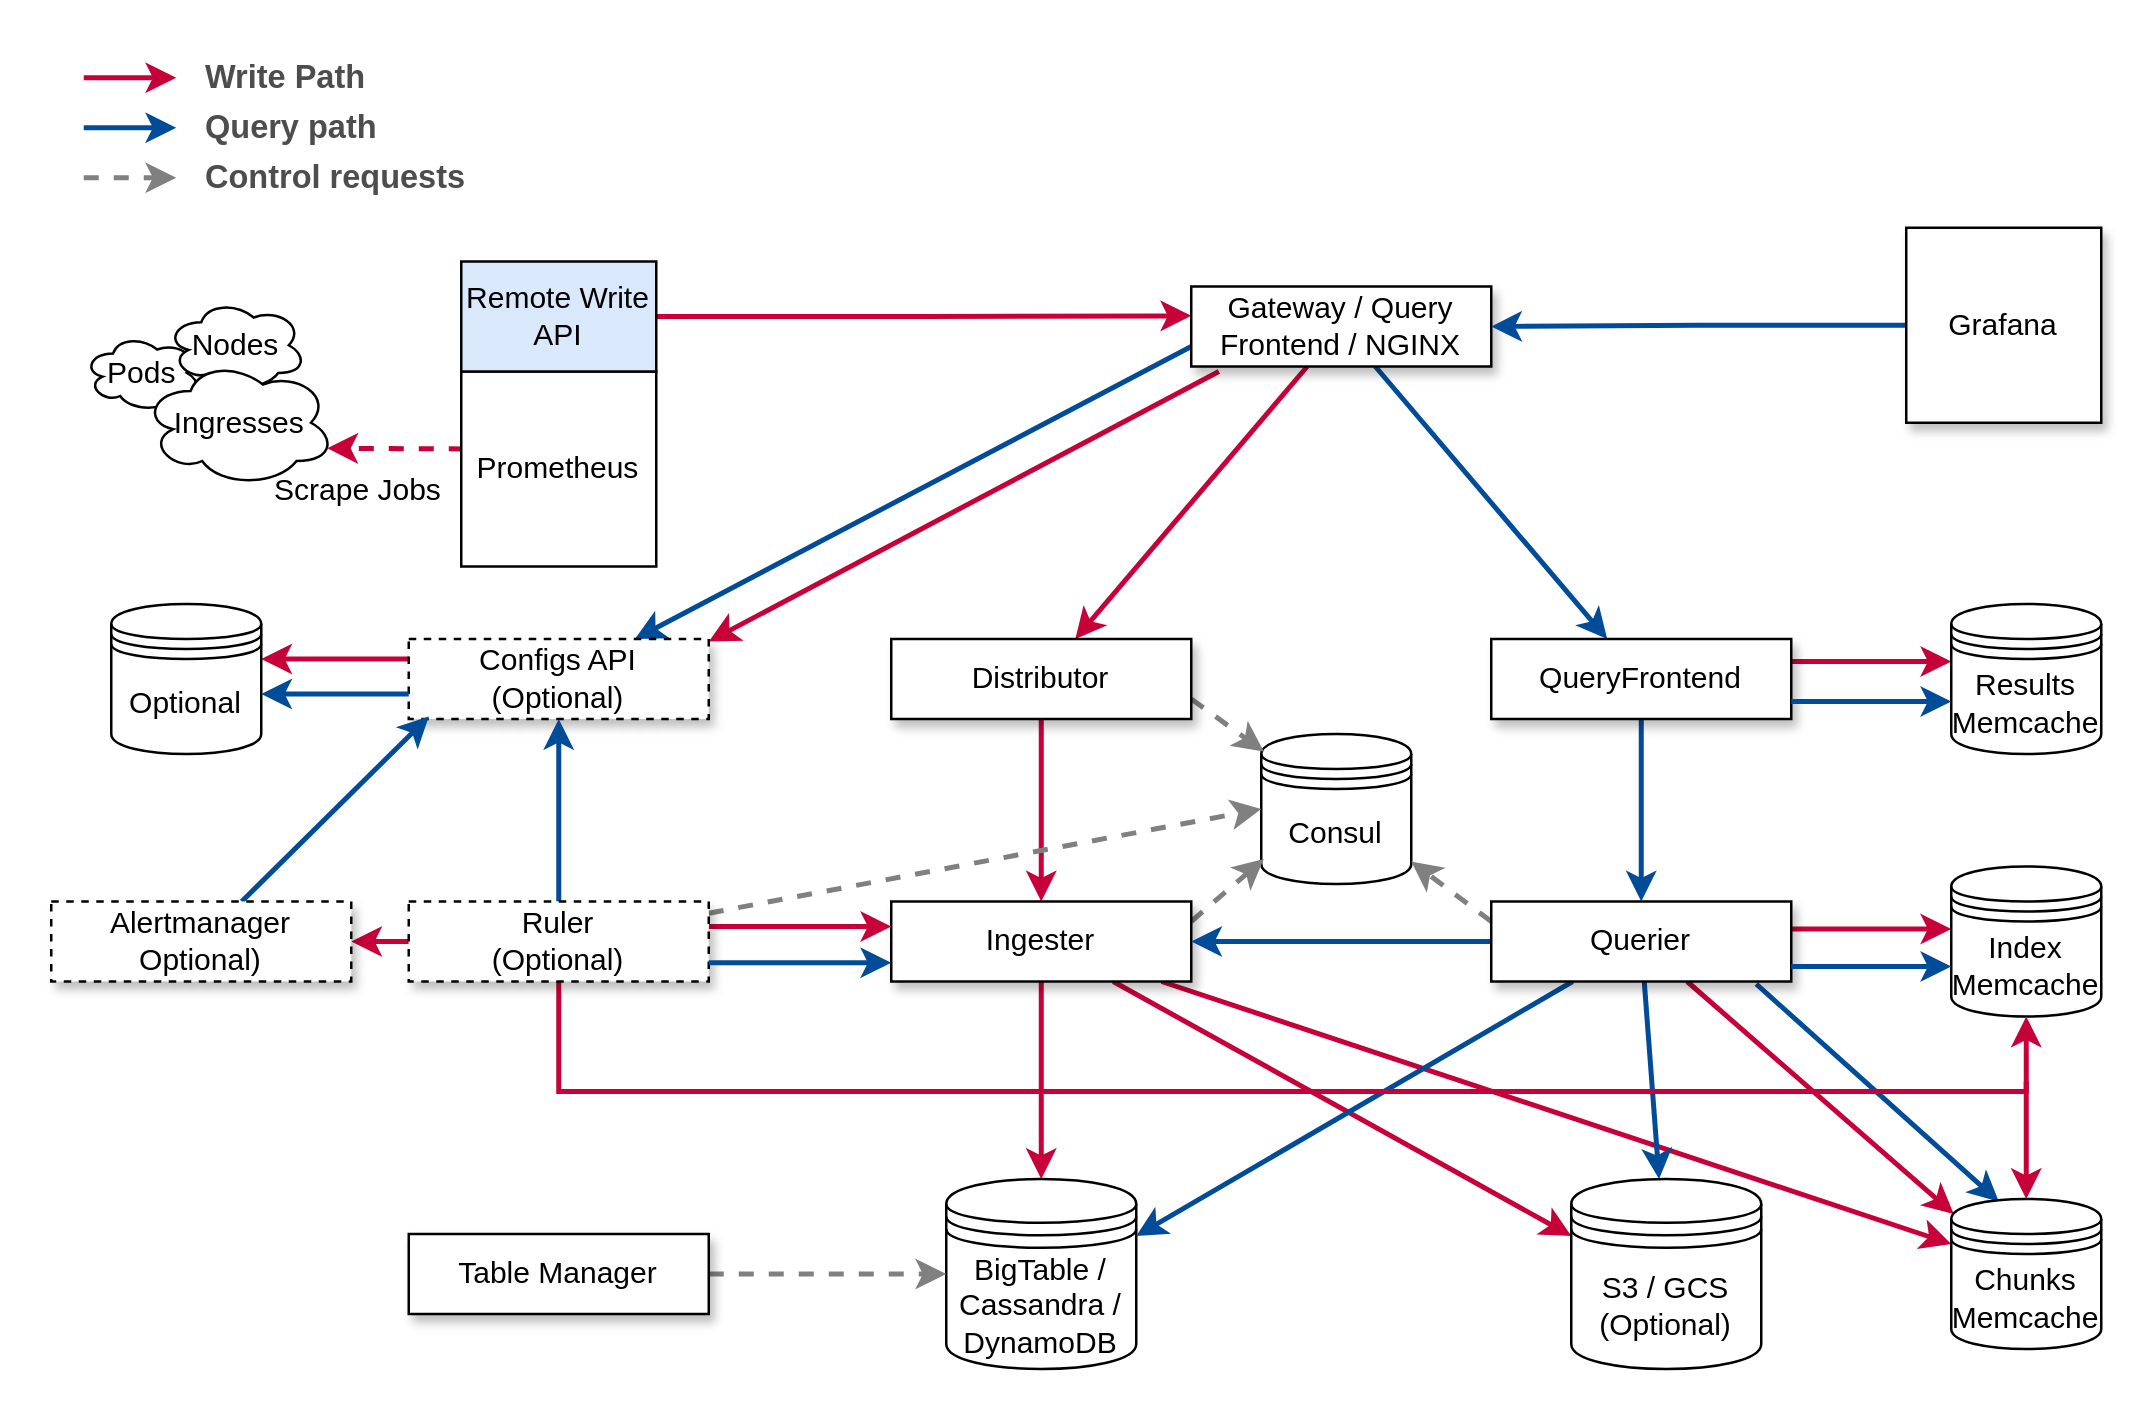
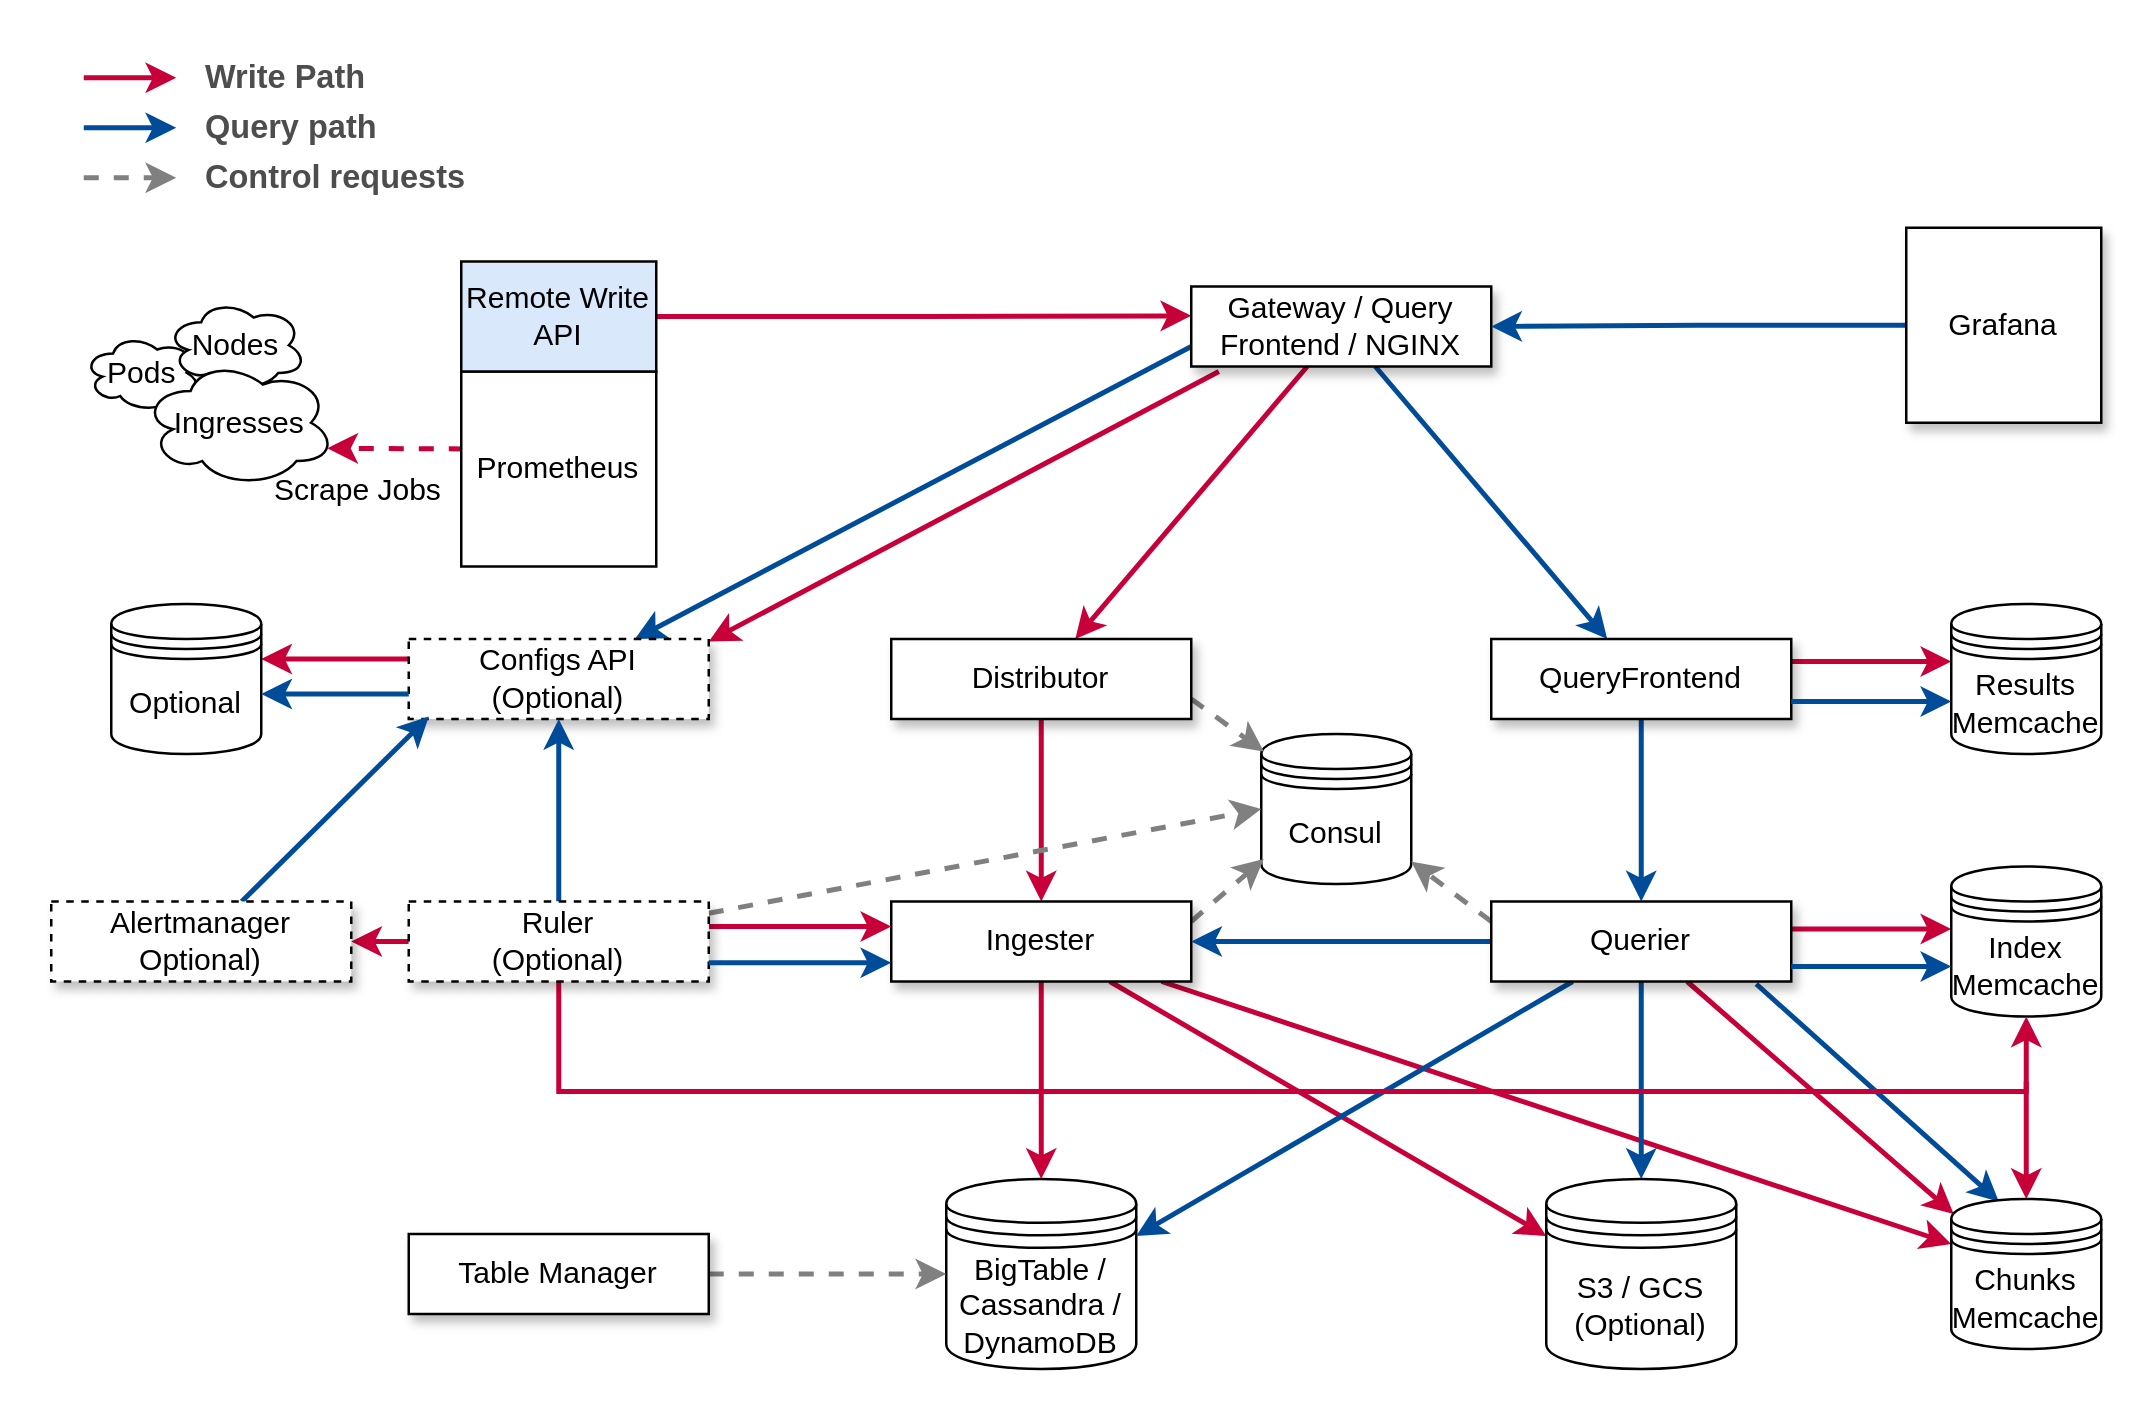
node "S3 / GCS (Optional)": moved (1666, 1274) -> (1641, 1274)
